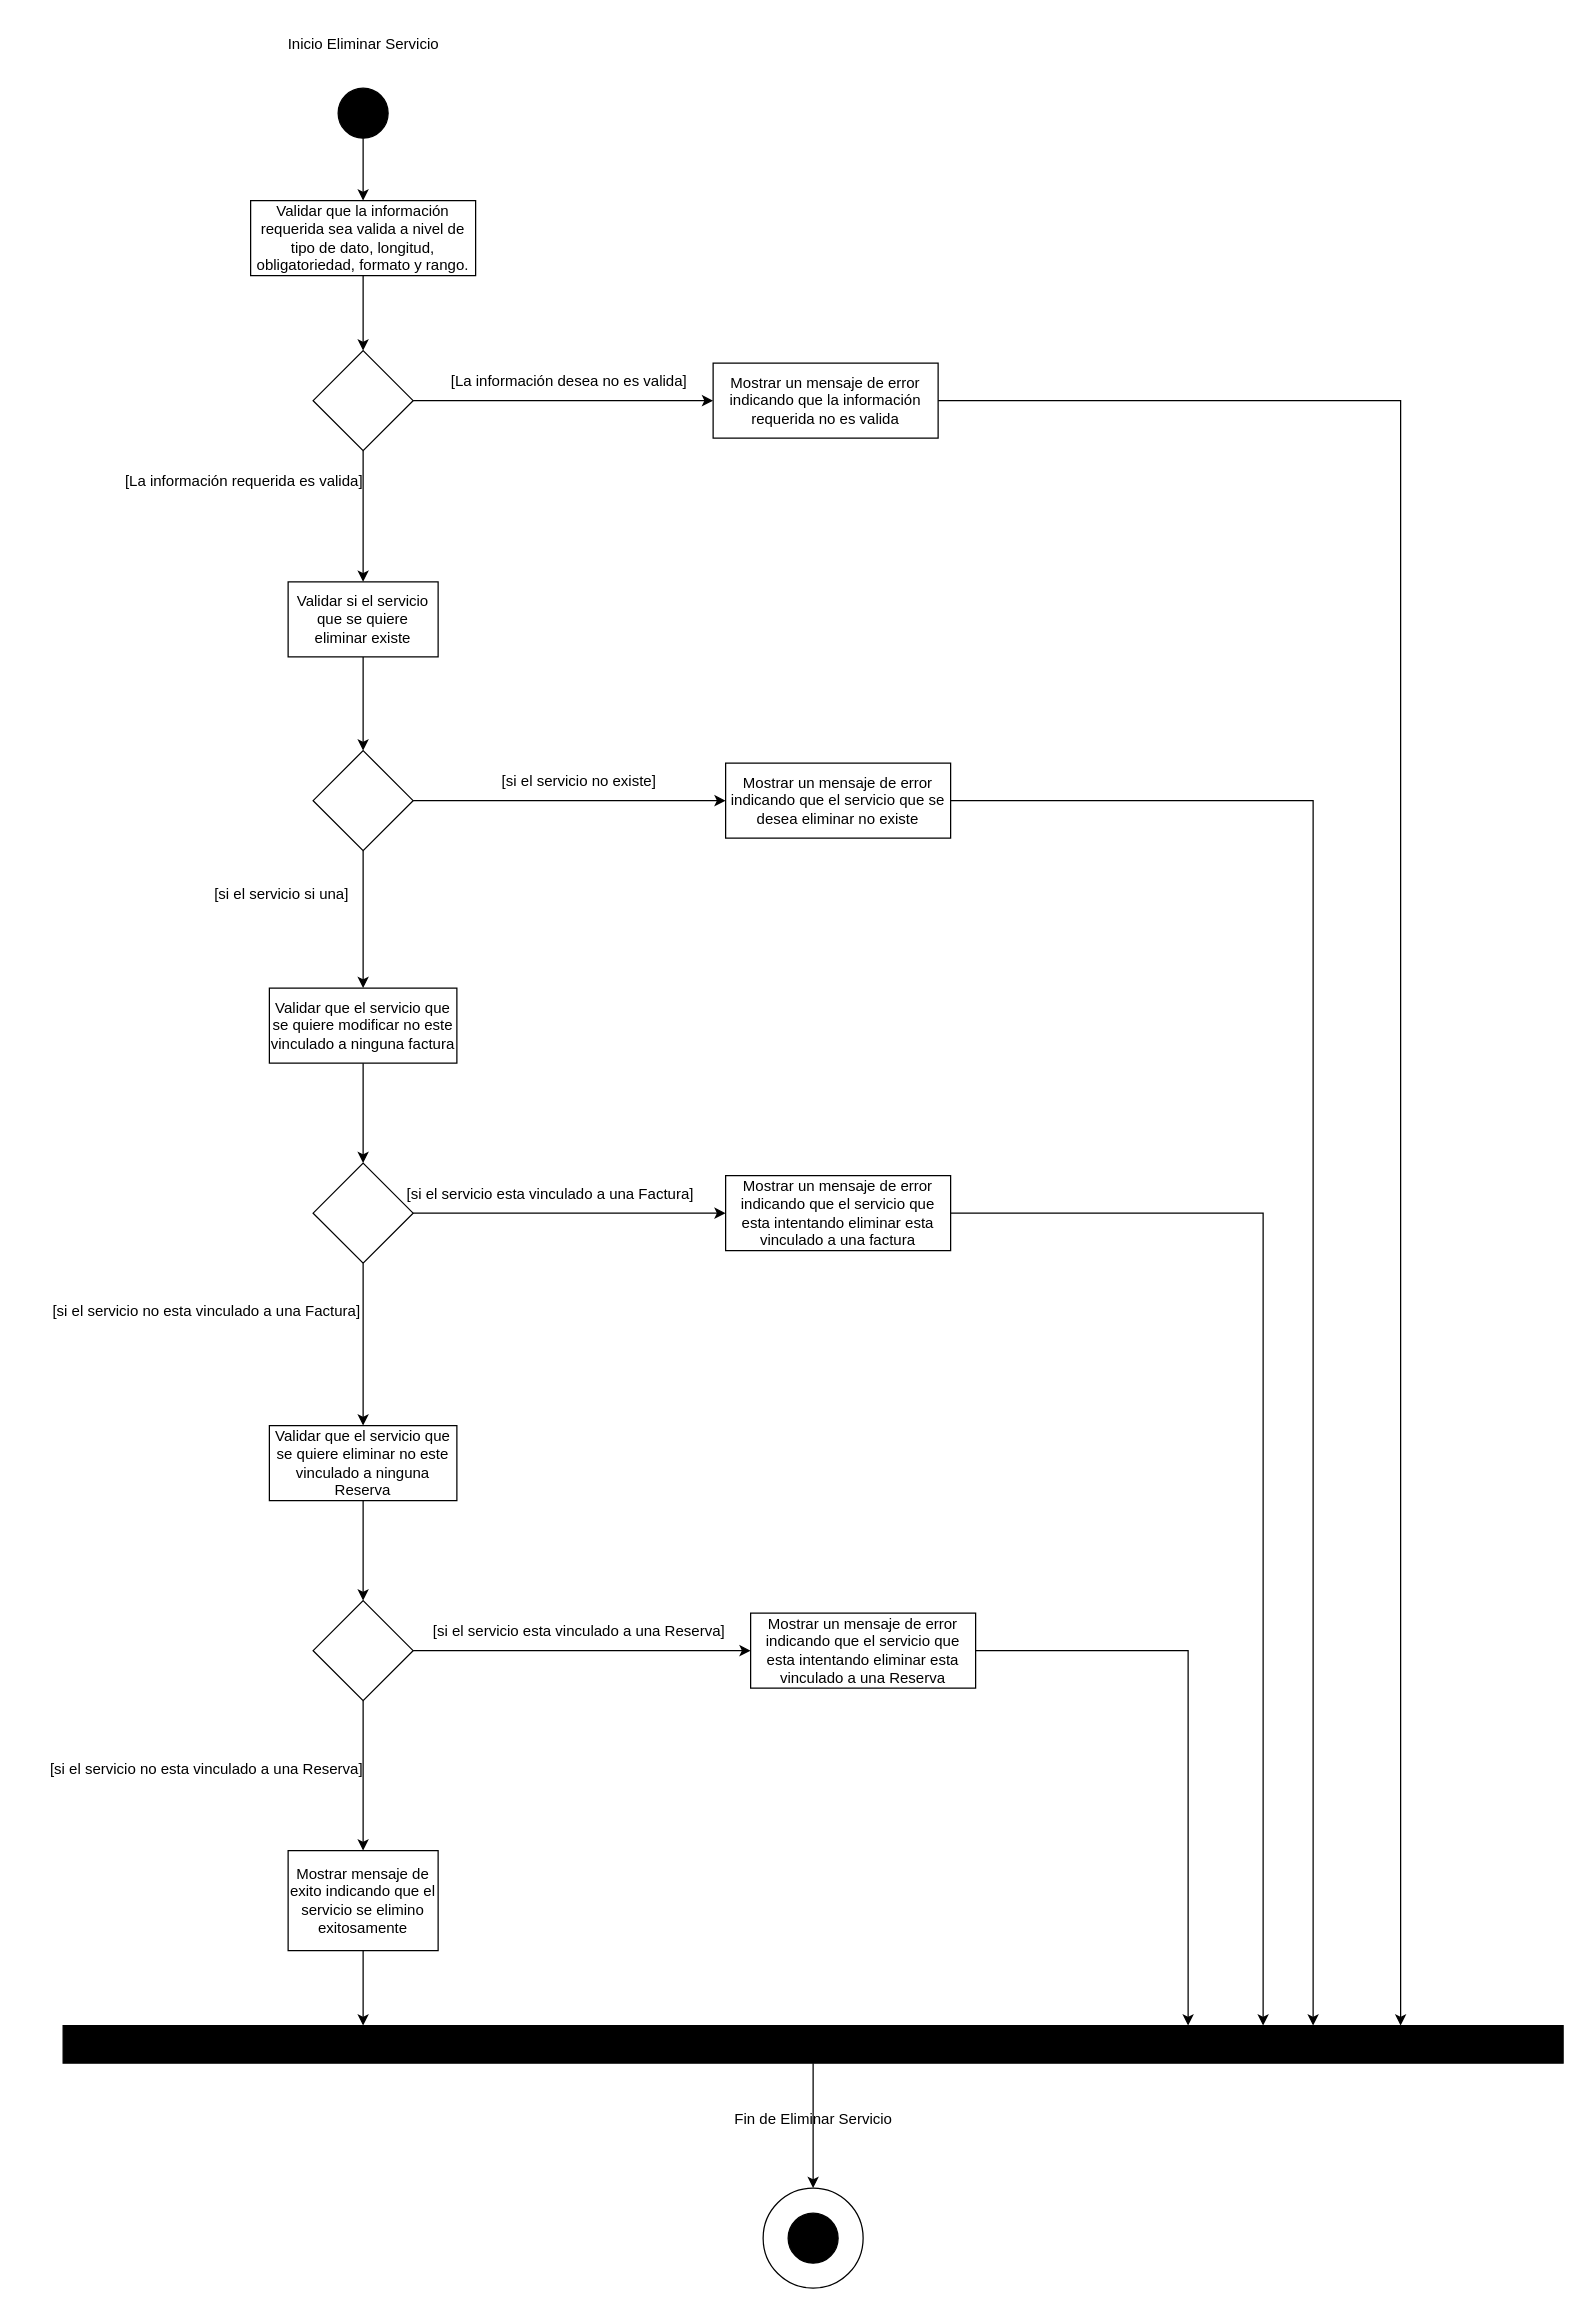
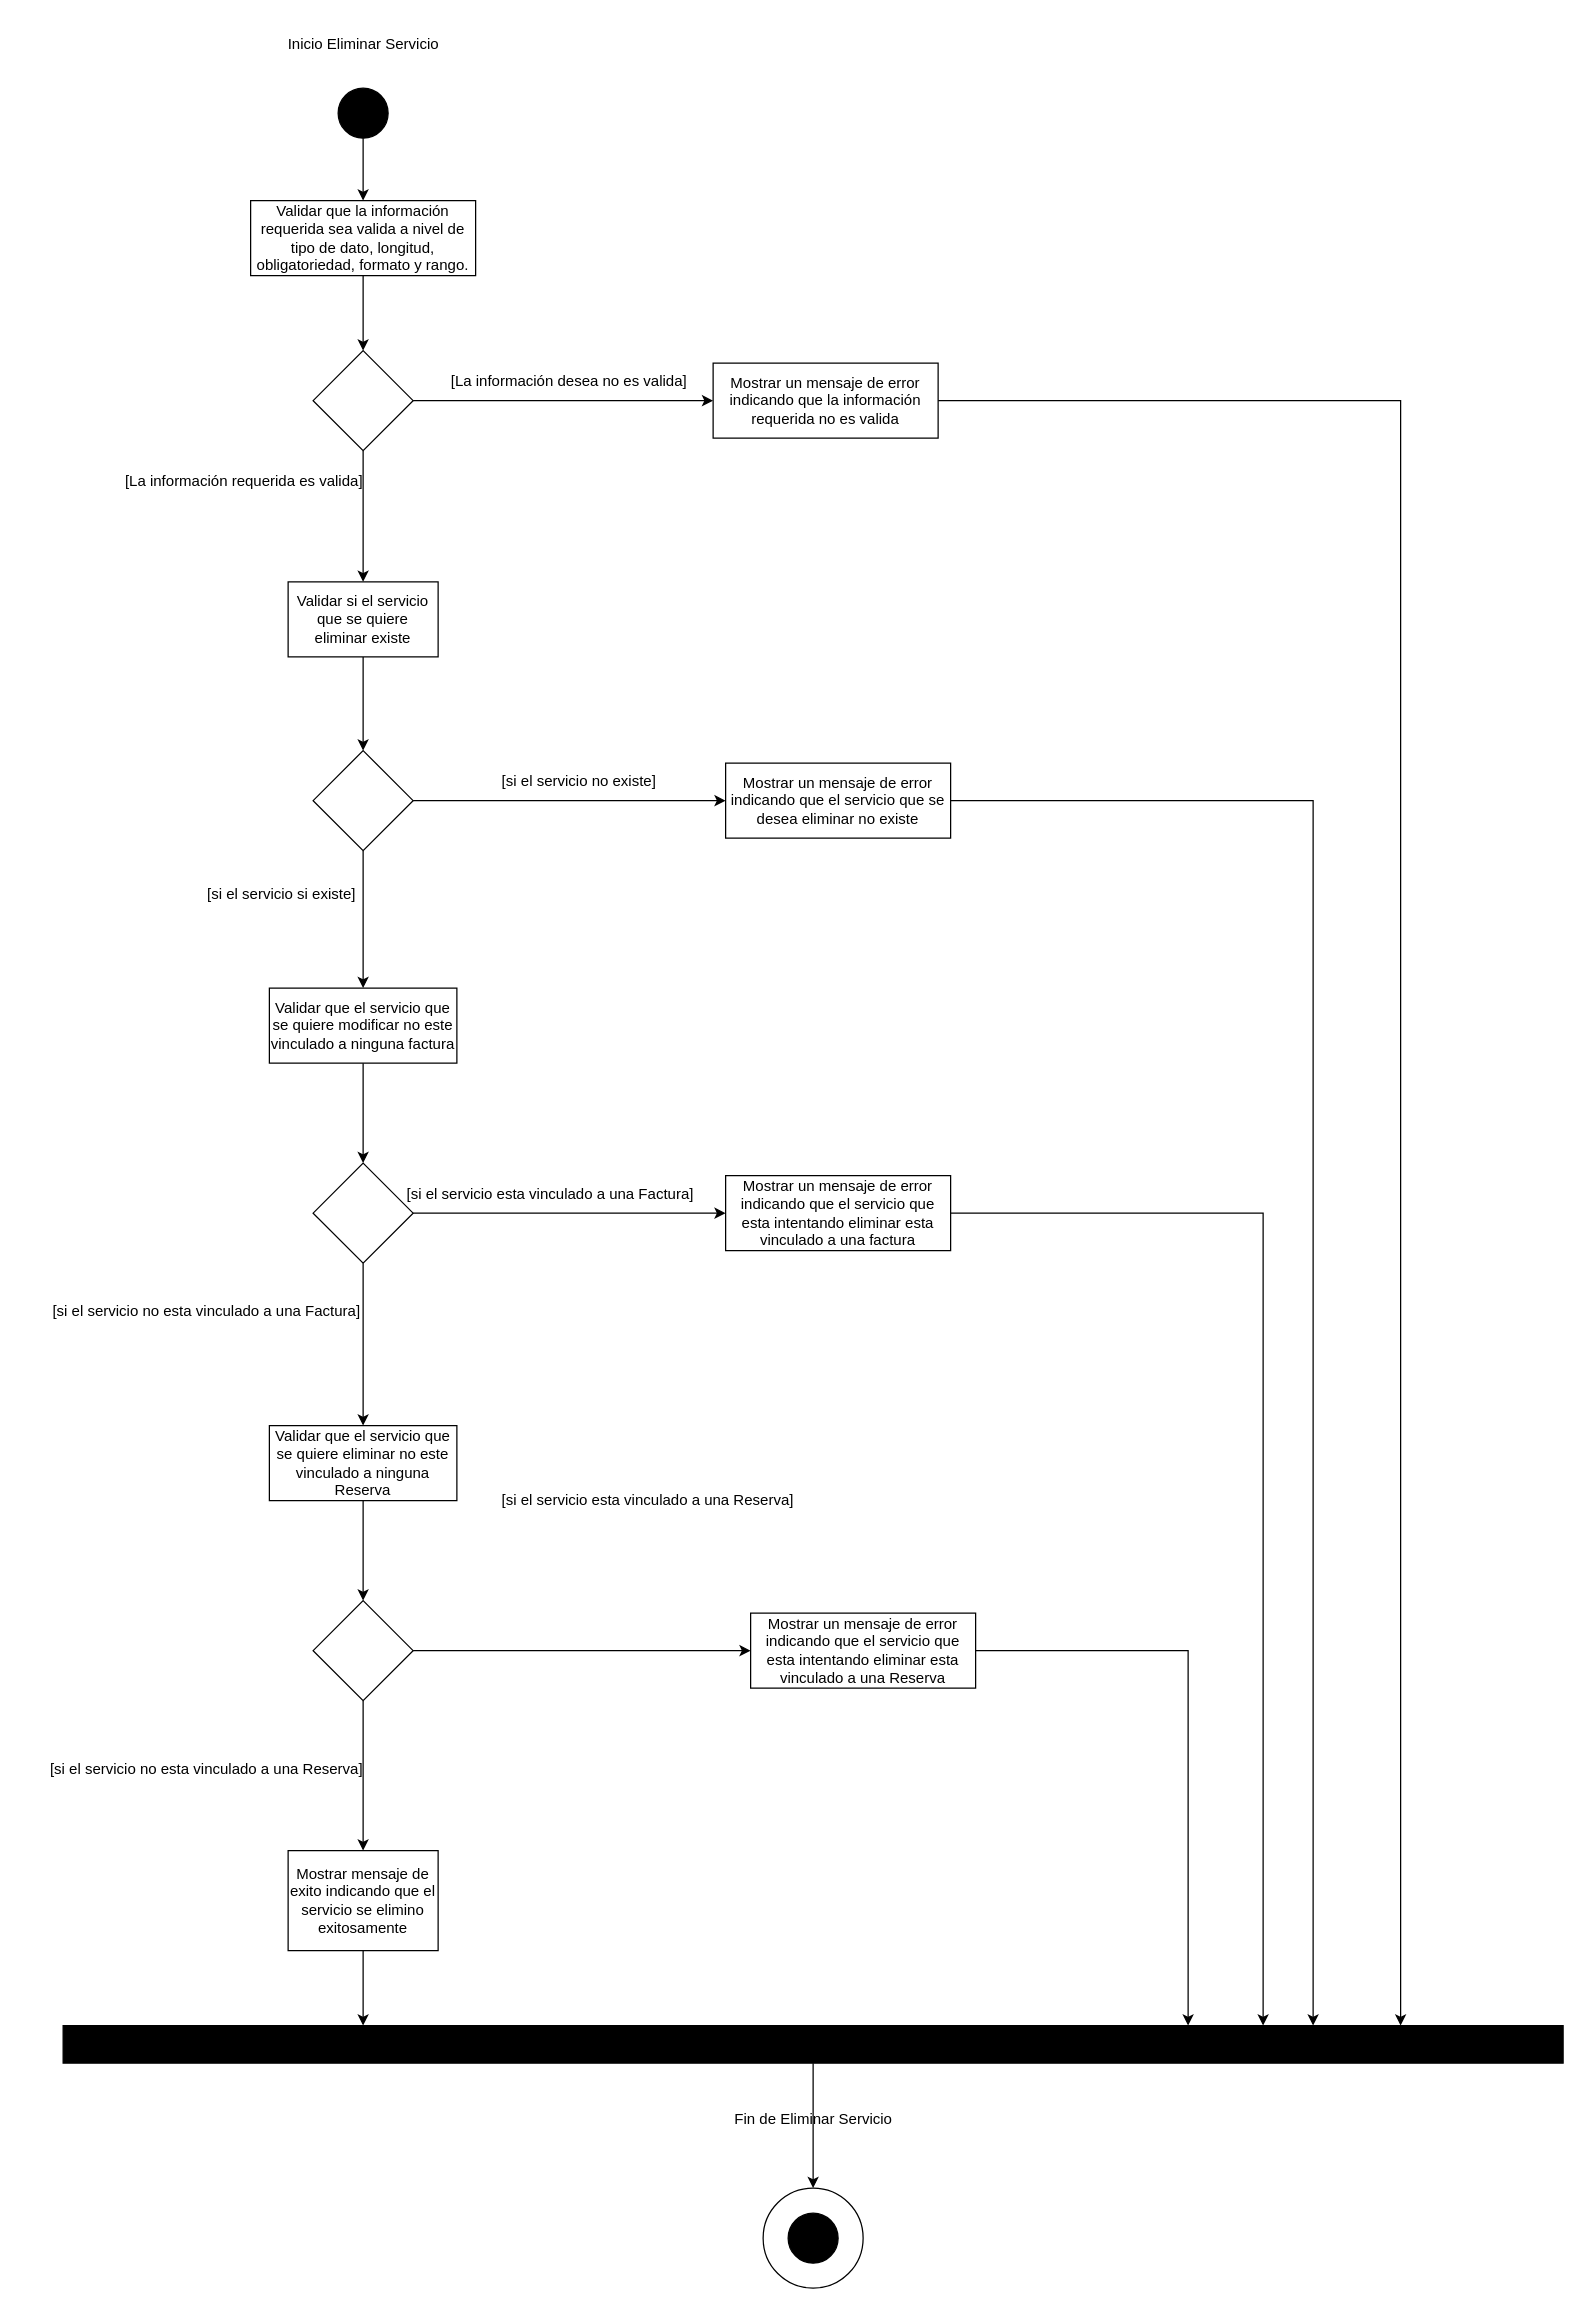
node "[si el servicio si una]": label "[si el servicio si una]" -> "[si el servicio si existe]"
node "[si el servicio esta vinculado a una Reserva]": moved (579, 1632) -> (648, 1501)
